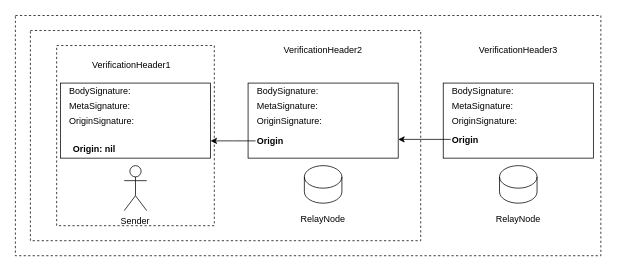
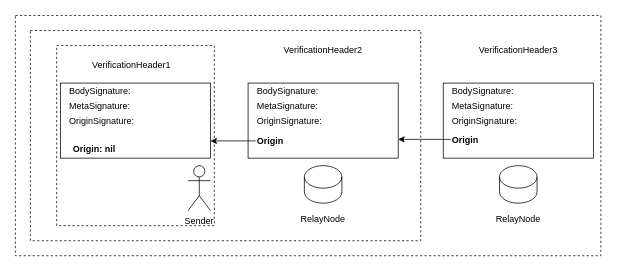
node "Sender": moved (135, 188) -> (199, 188)
